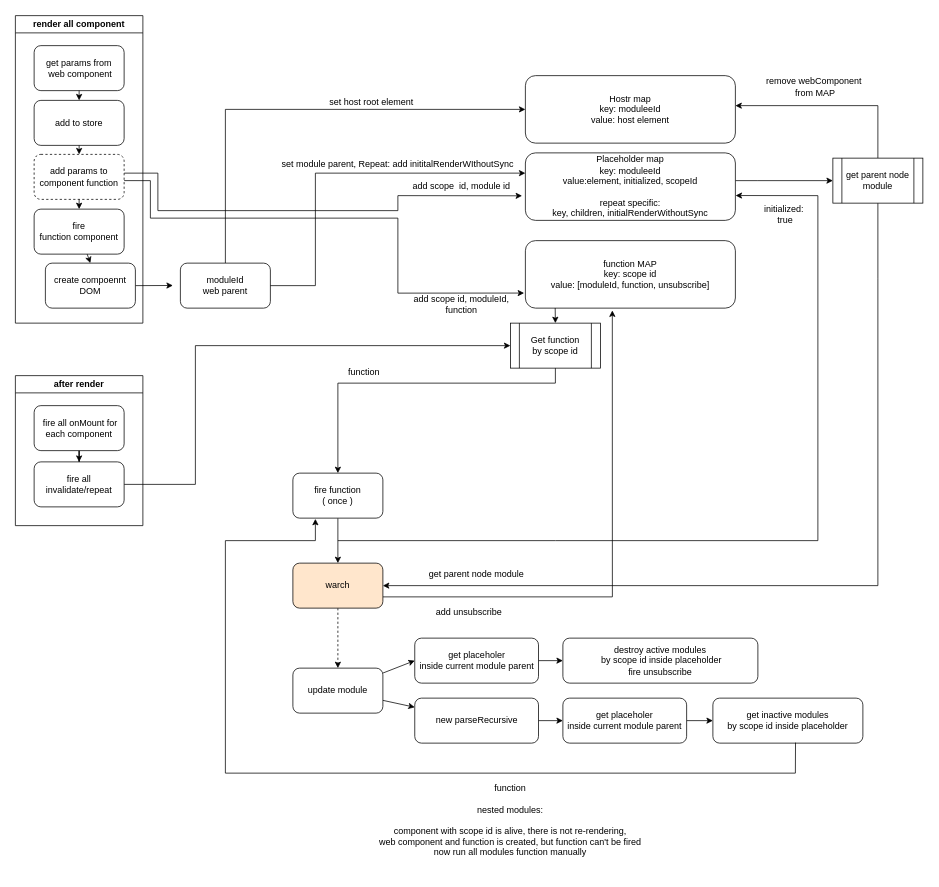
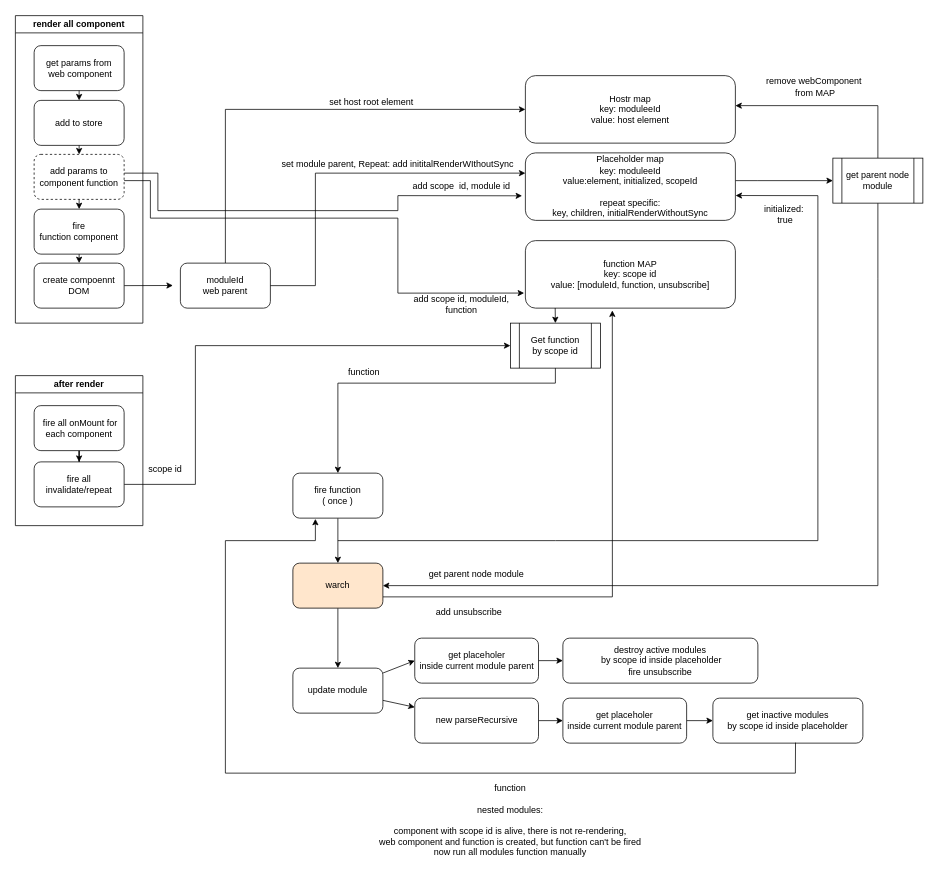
node "create compoennt DOM": moved (90, 285) -> (79, 285)
node "scope id": added
edge "warch" -> "update module": style dashed -> solid
